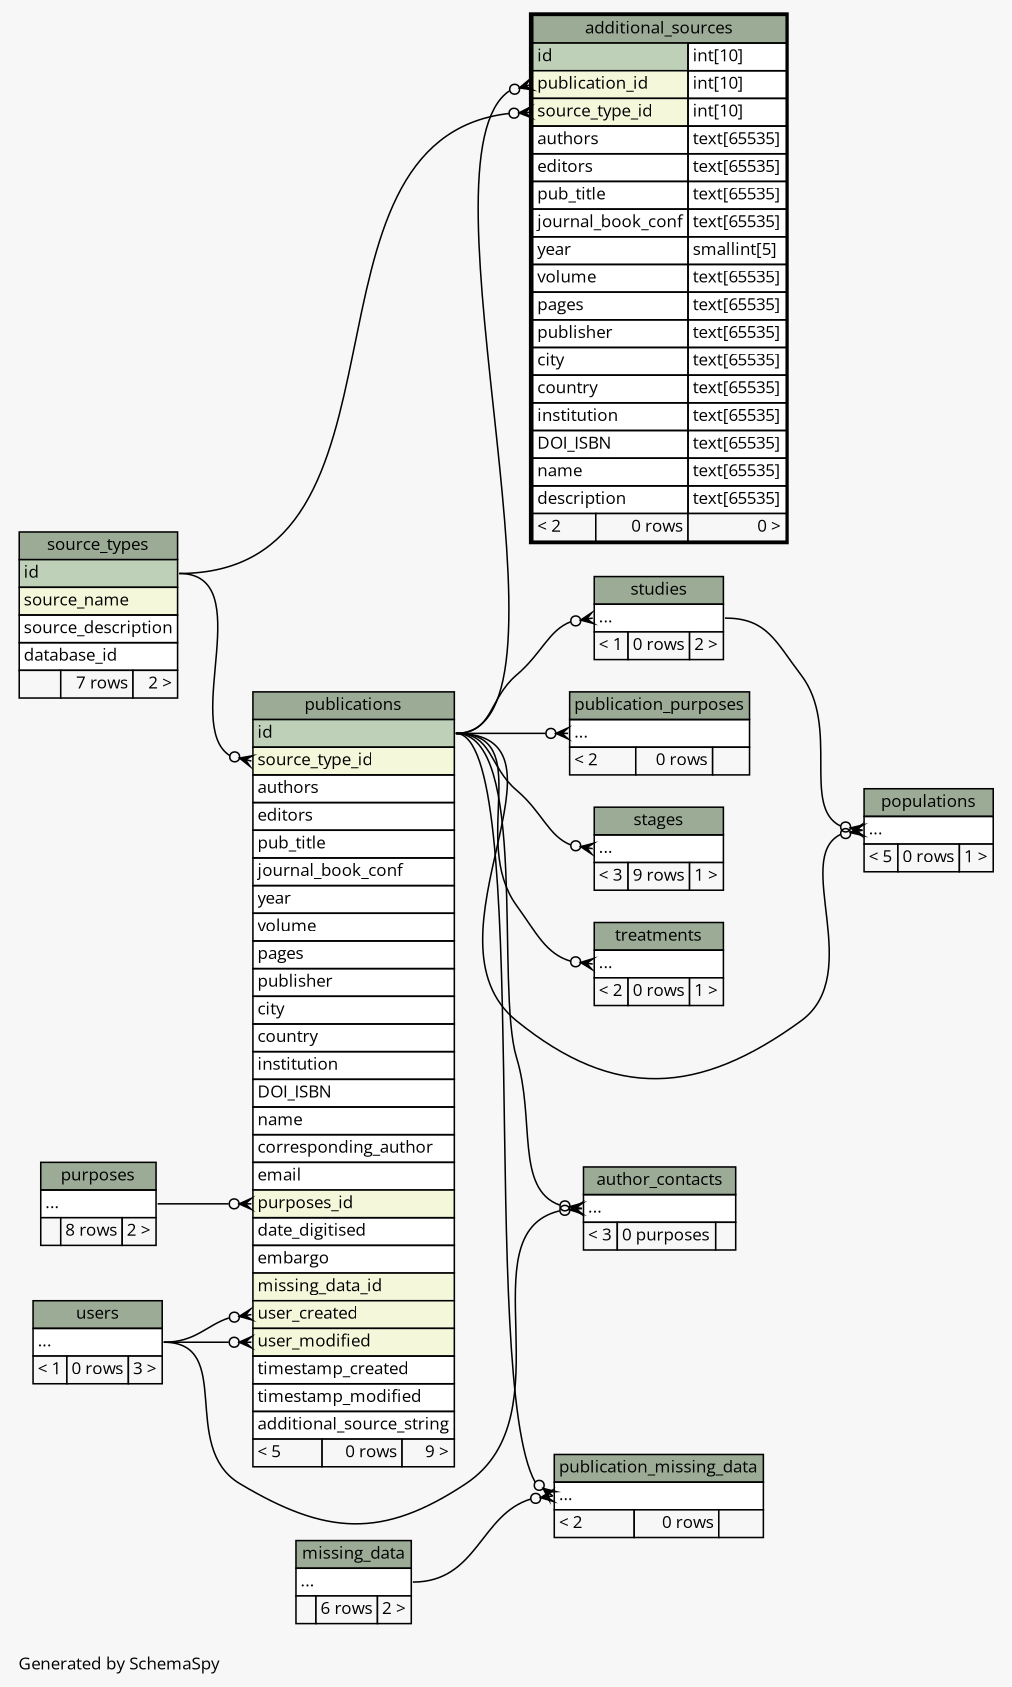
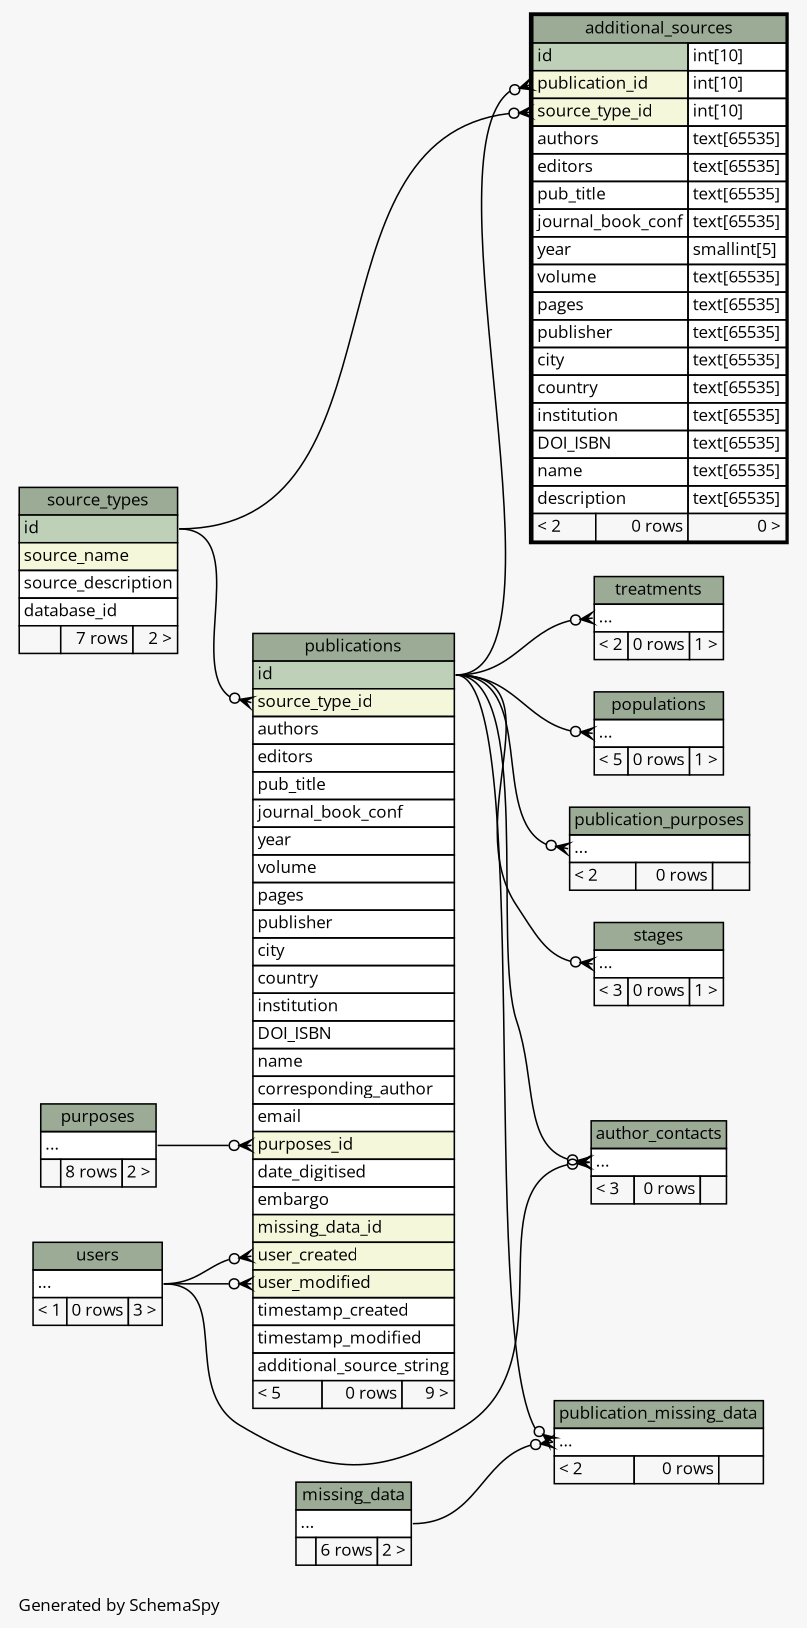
node "studies": removed
node "stages": text "9 rows" -> "0 rows"
node "author_contacts": text "0 purposes" -> "0 rows"
